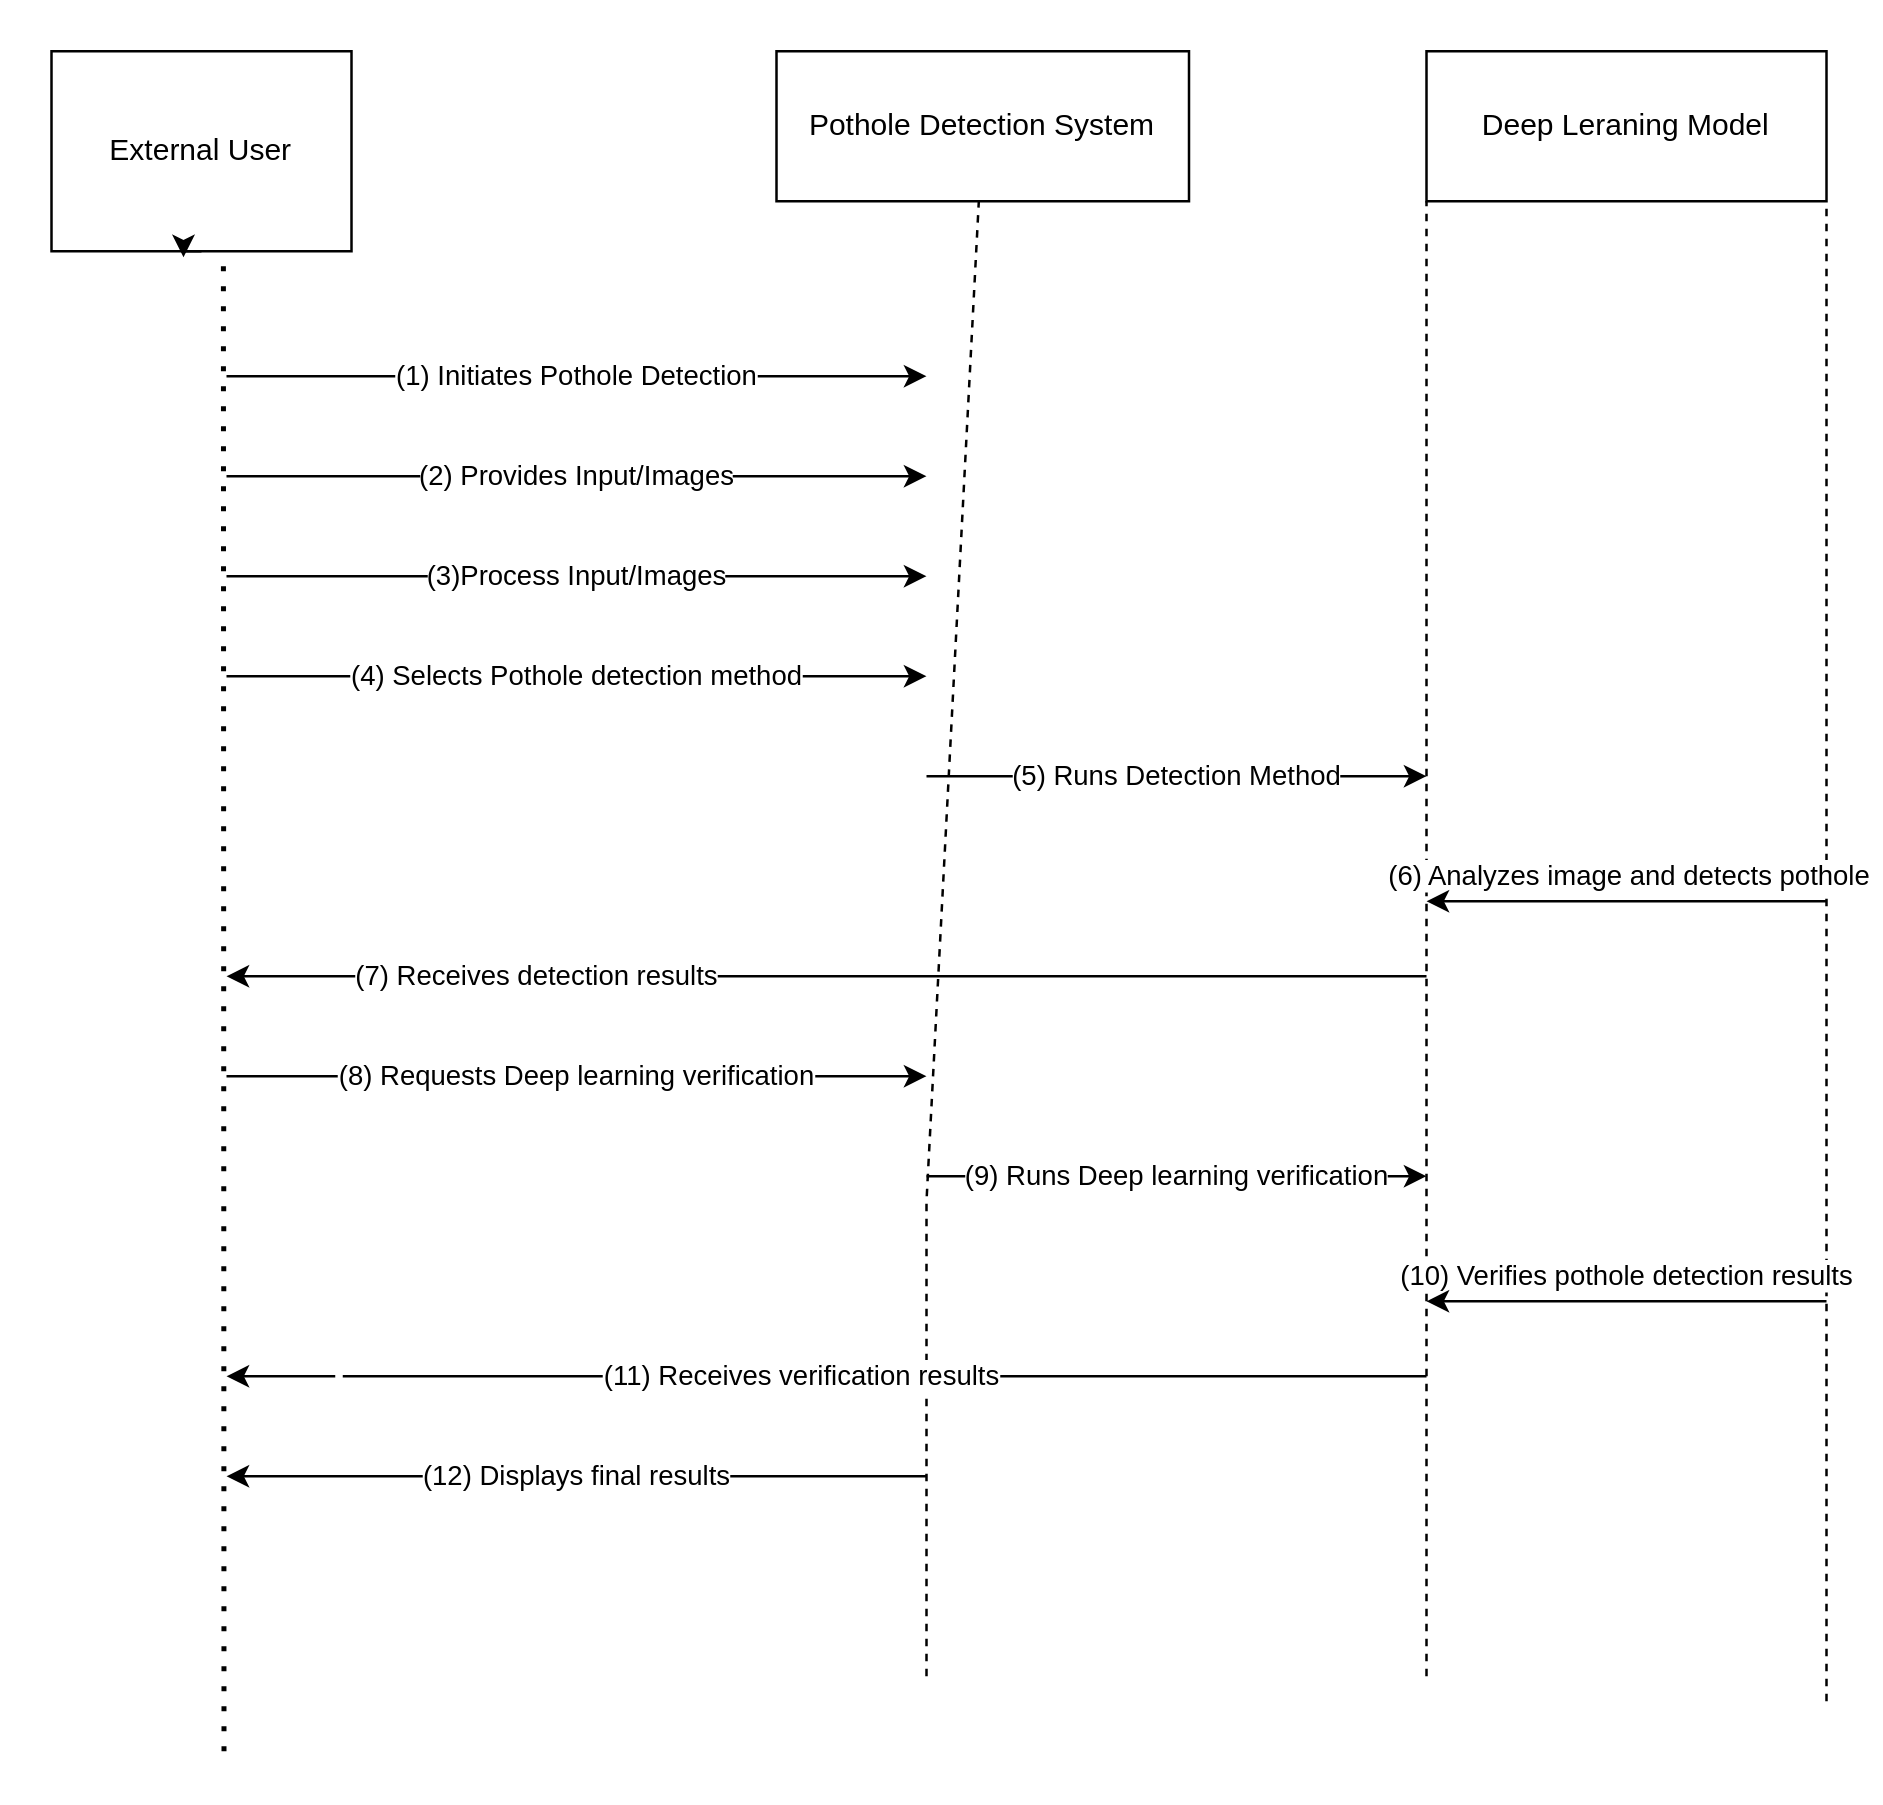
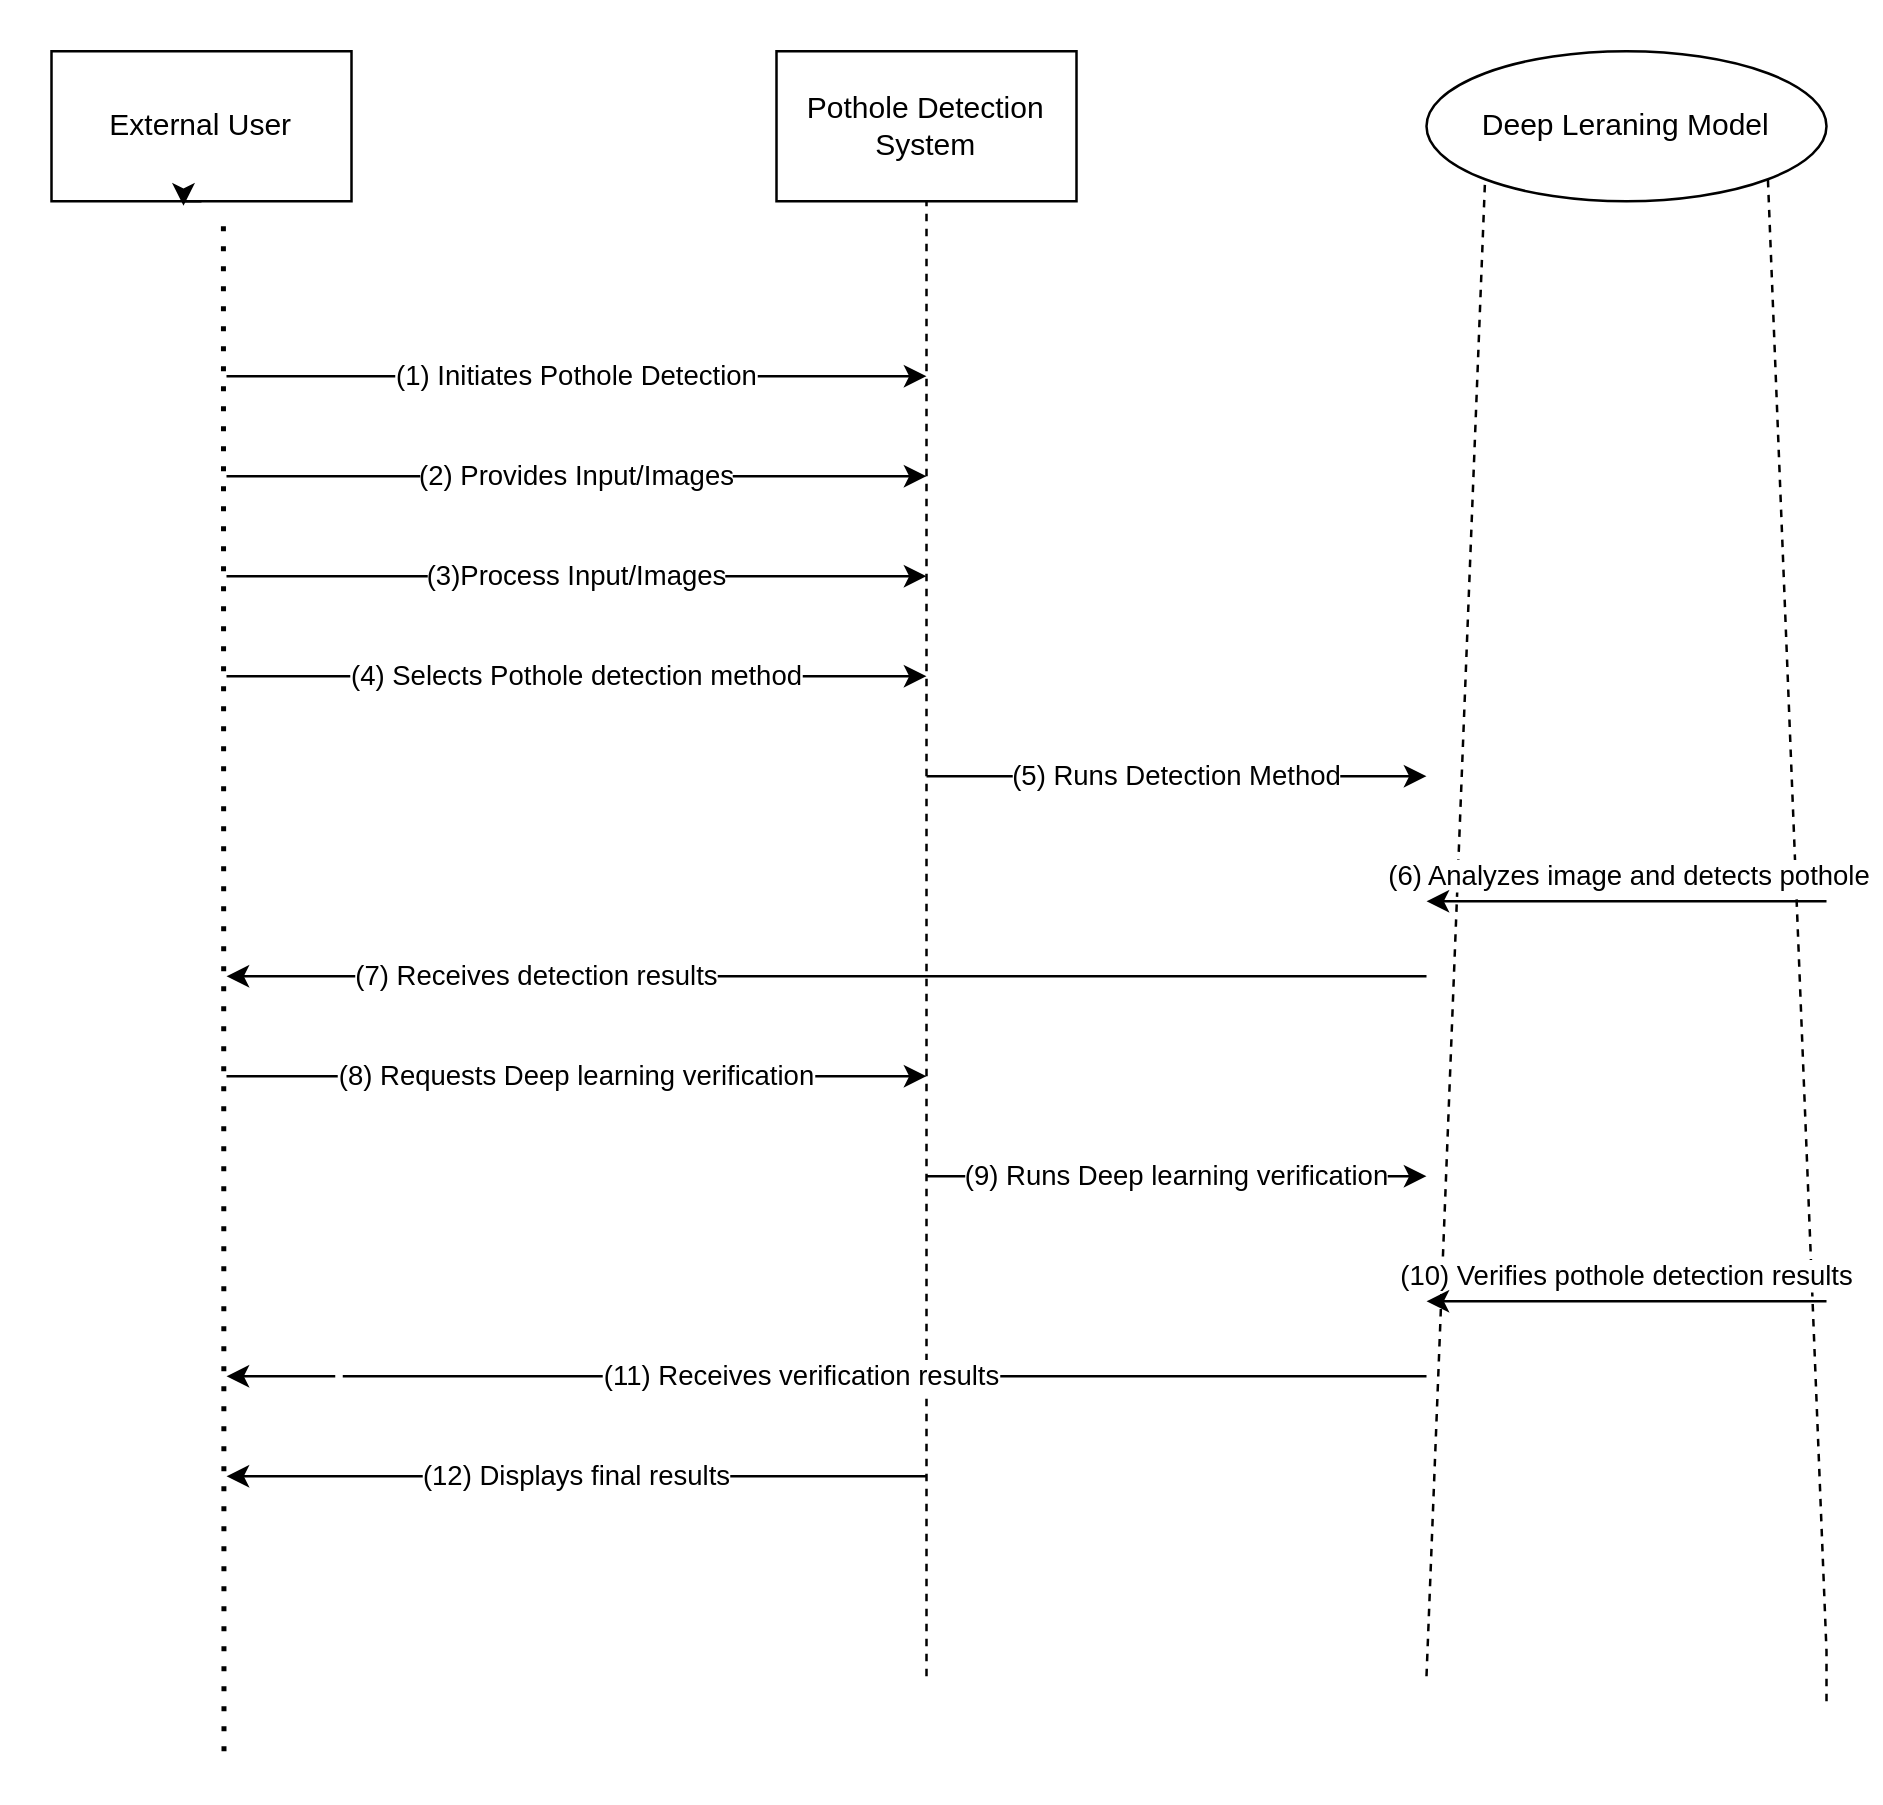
node "Pothole Detection System": size 413x150 -> 300x150
node "Deep Leraning Model": shape rectangle -> ellipse
node "External User": size 300x200 -> 300x150
